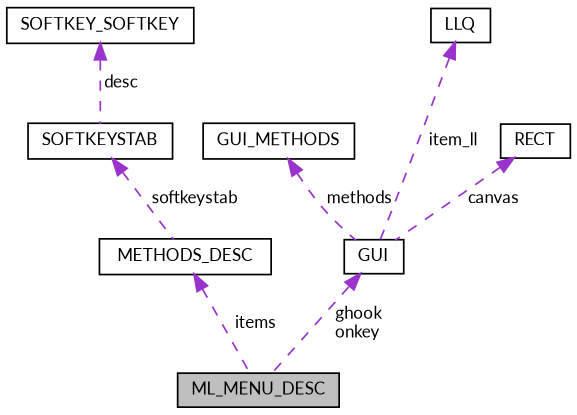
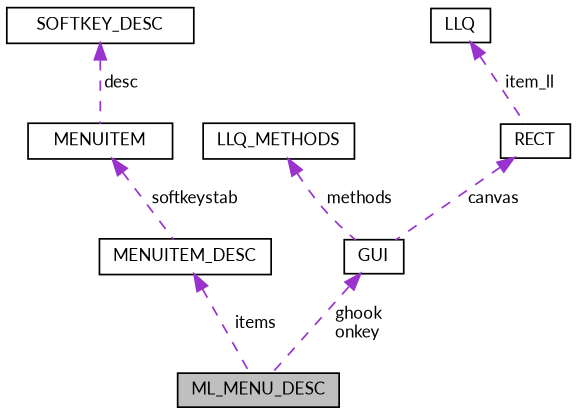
node "SOFTKEY_SOFTKEY": label "SOFTKEY_SOFTKEY" -> "SOFTKEY_DESC"
node "SOFTKEYSTAB": label "SOFTKEYSTAB" -> "MENUITEM"
node "GUI_METHODS": label "GUI_METHODS" -> "LLQ_METHODS"
edge "GUI" -> "LLQ": now "RECT" -> "LLQ"
node "METHODS_DESC": label "METHODS_DESC" -> "MENUITEM_DESC"
